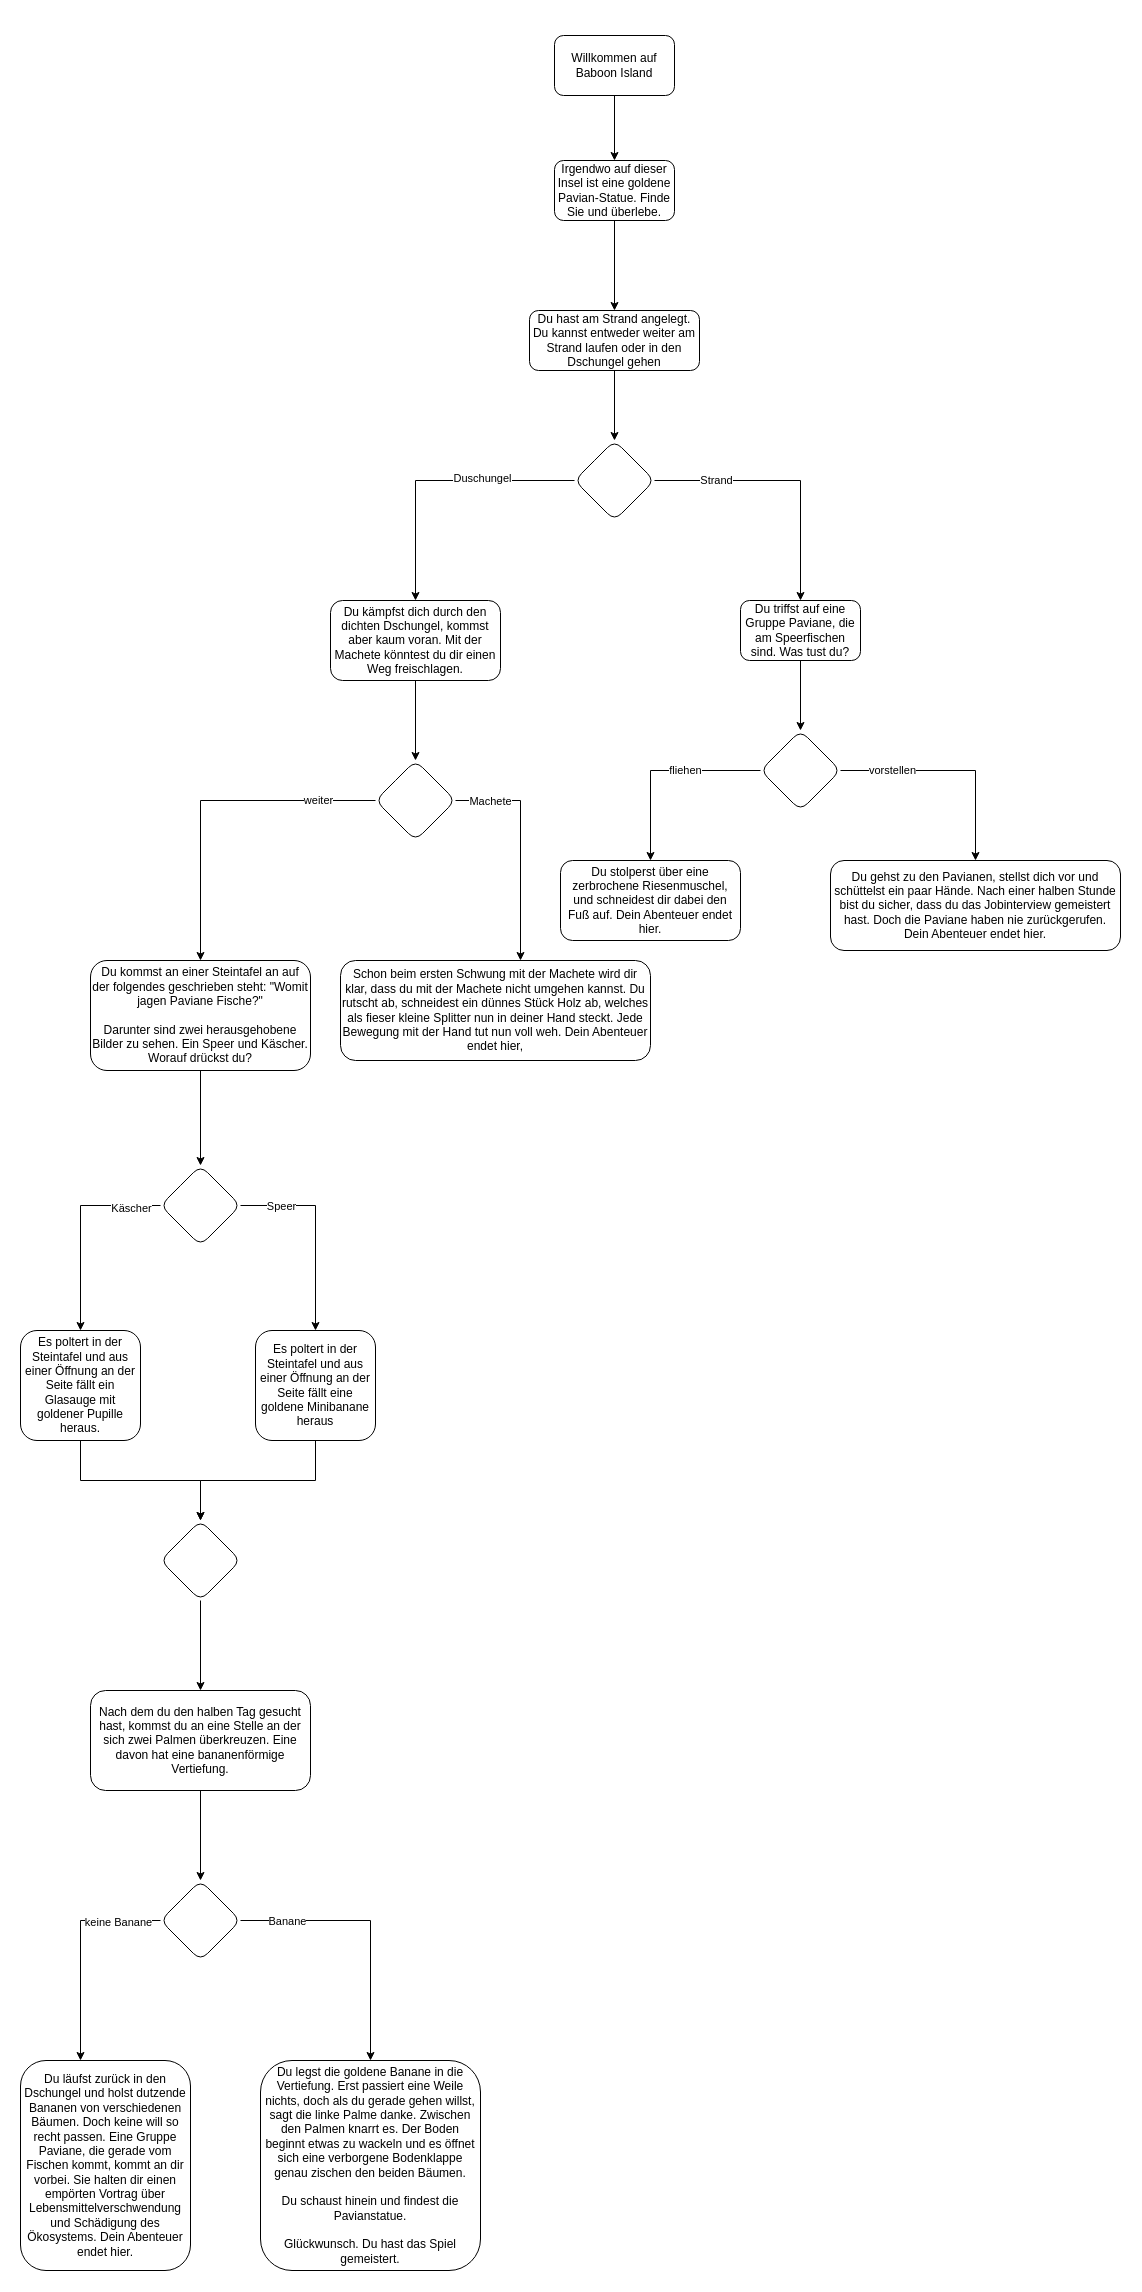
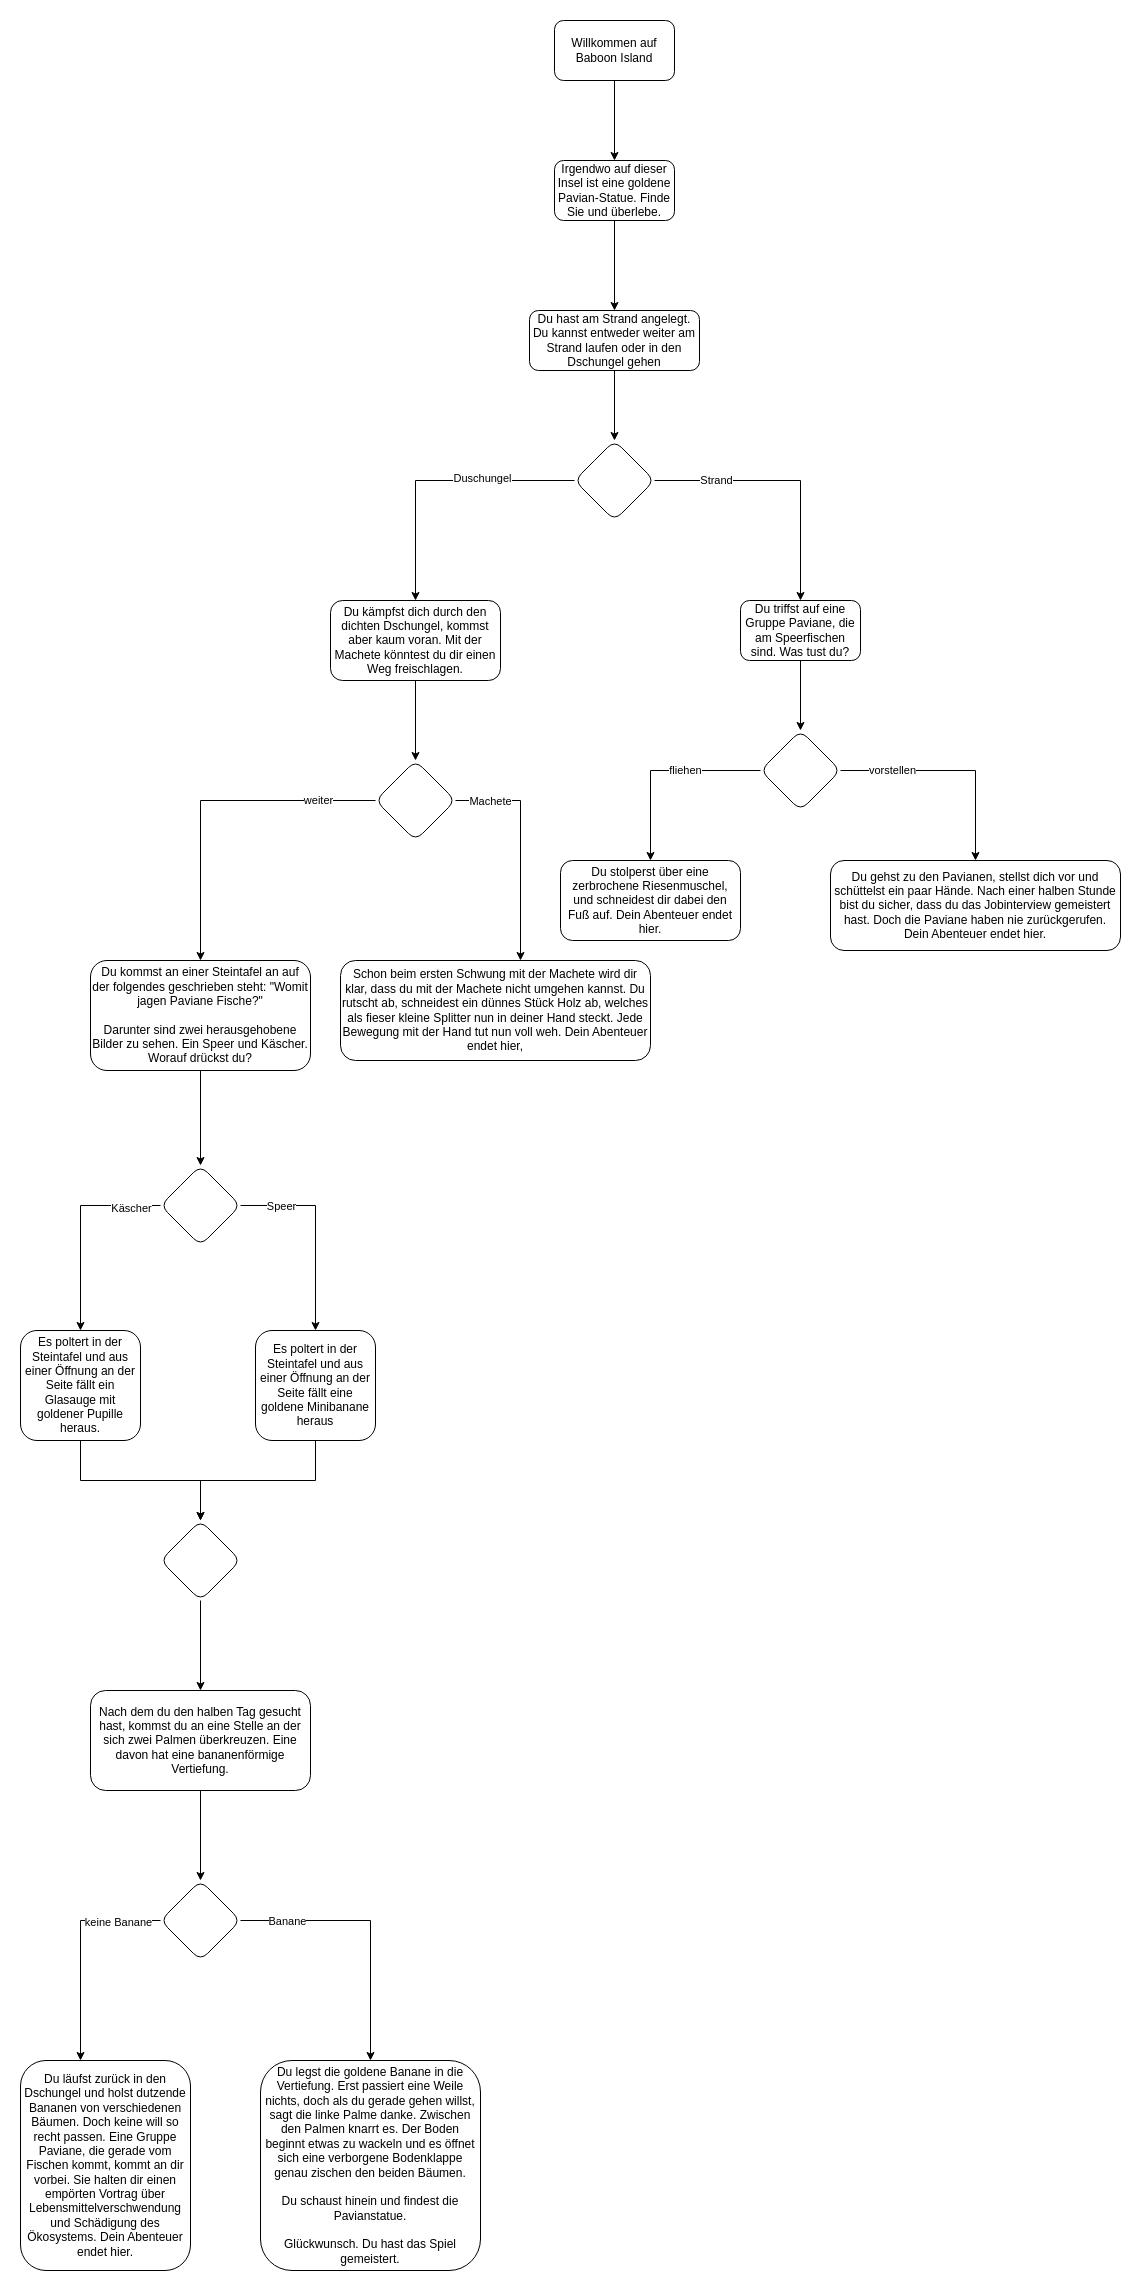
node "Willkommen auf Baboon Island": moved (615, 66) -> (615, 51)
